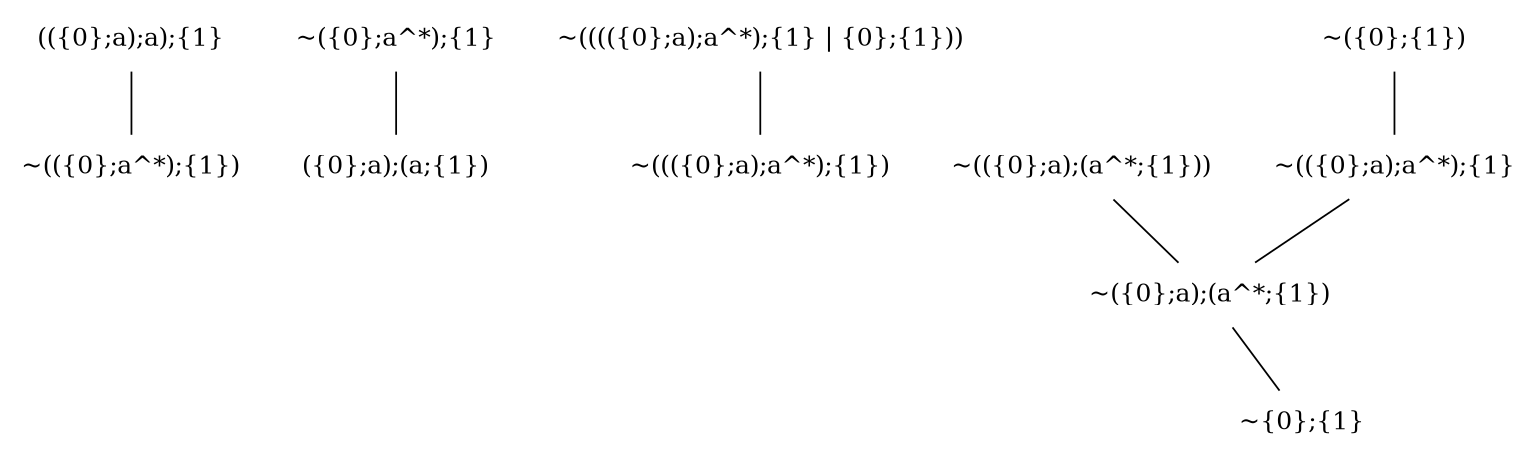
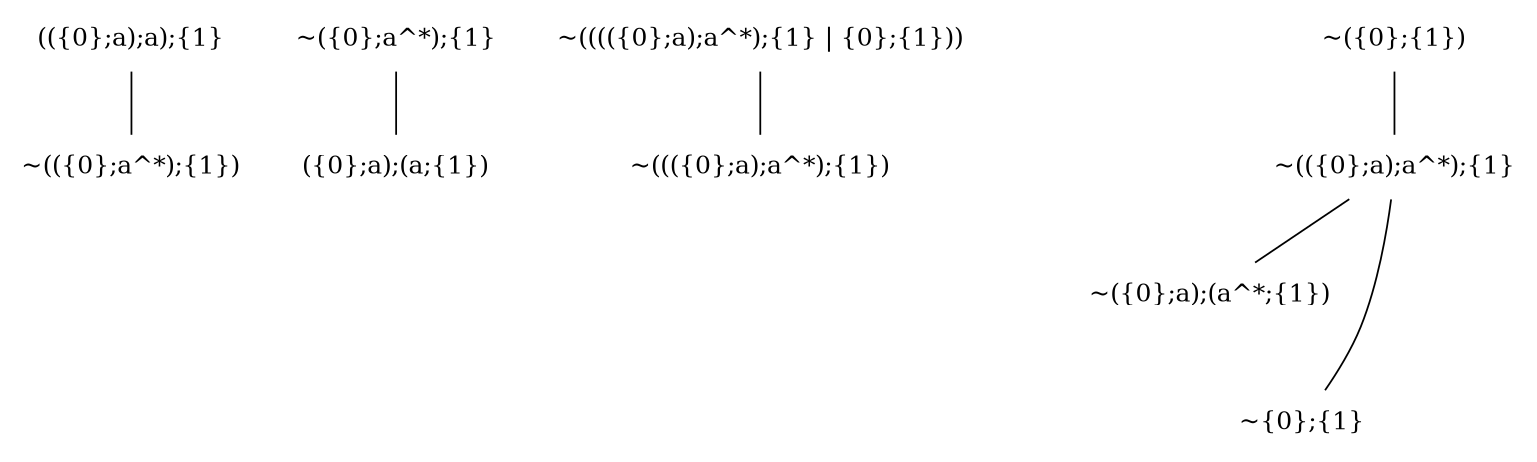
node "~(({0};a);(a^*;{1}))": removed
edge "~({0};a);(a^*;{1})" -- "~{0};{1}": now "~(({0};a);a^*);{1}" -- "~{0};{1}"
